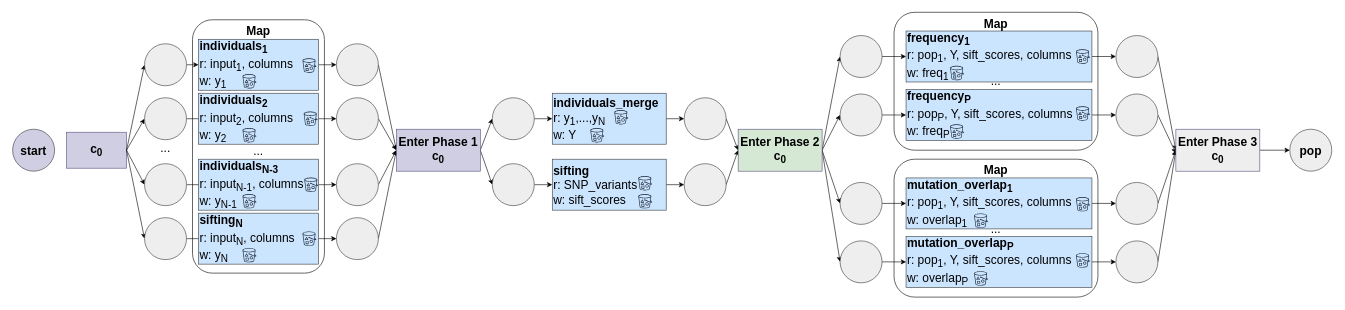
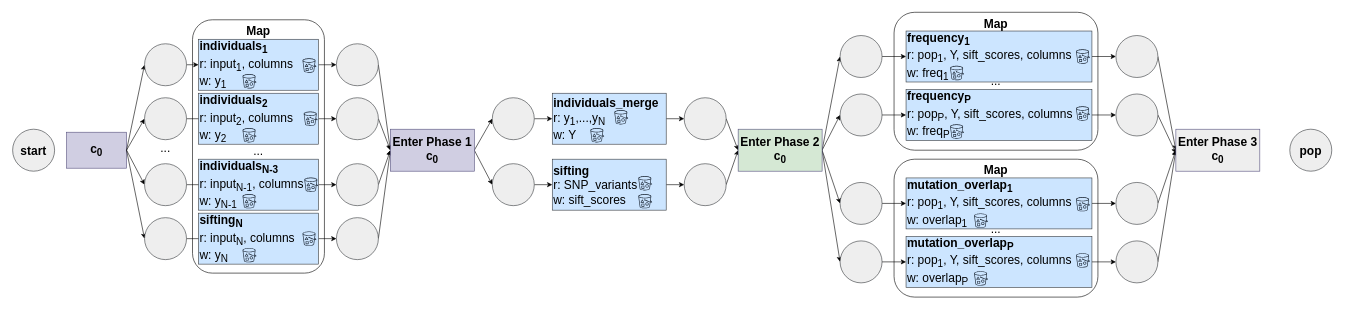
node "start": fillcolor #d0cee2 -> #eeeeee
node "Enter Phase 1 c0": moved (438, 150) -> (432, 150)
edge "Enter Phase 3 c0" -> "pop": removed
